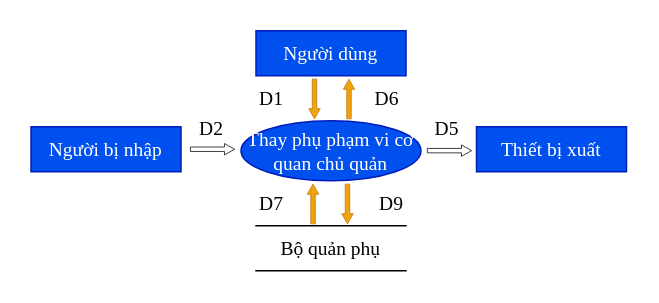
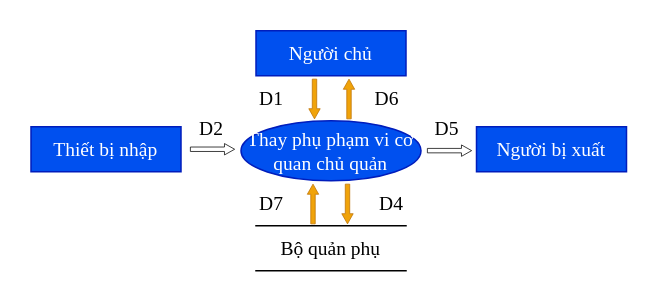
node "Người dùng": label "Người dùng" -> "Người chủ"
node "Người bị nhập": label "Người bị nhập" -> "Thiết bị nhập"
node "Thiết bị xuất": label "Thiết bị xuất" -> "Người bị xuất"
node "D9": label "D9" -> "D4"
